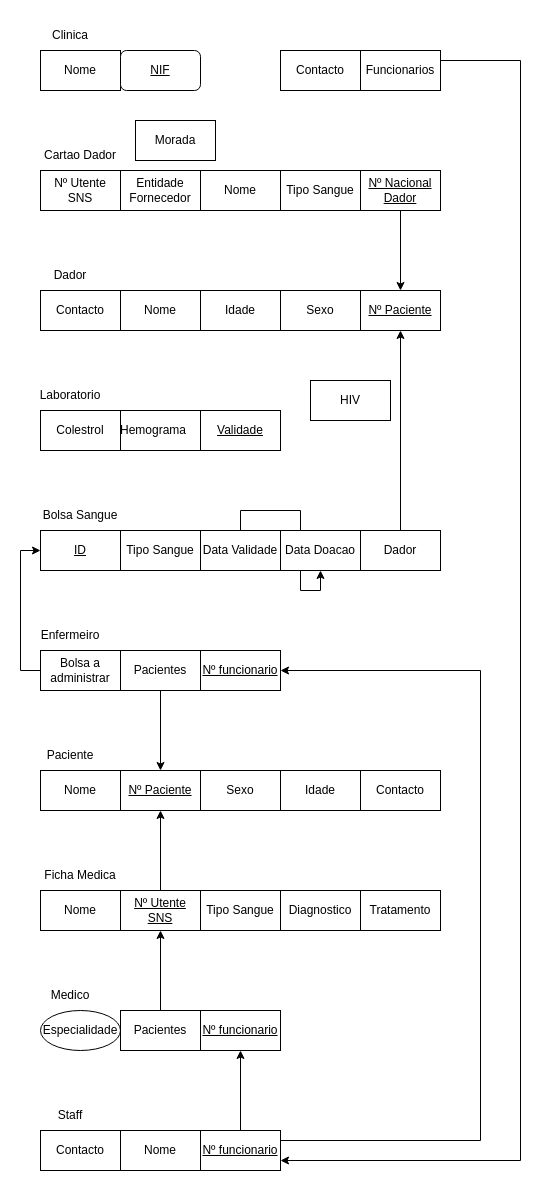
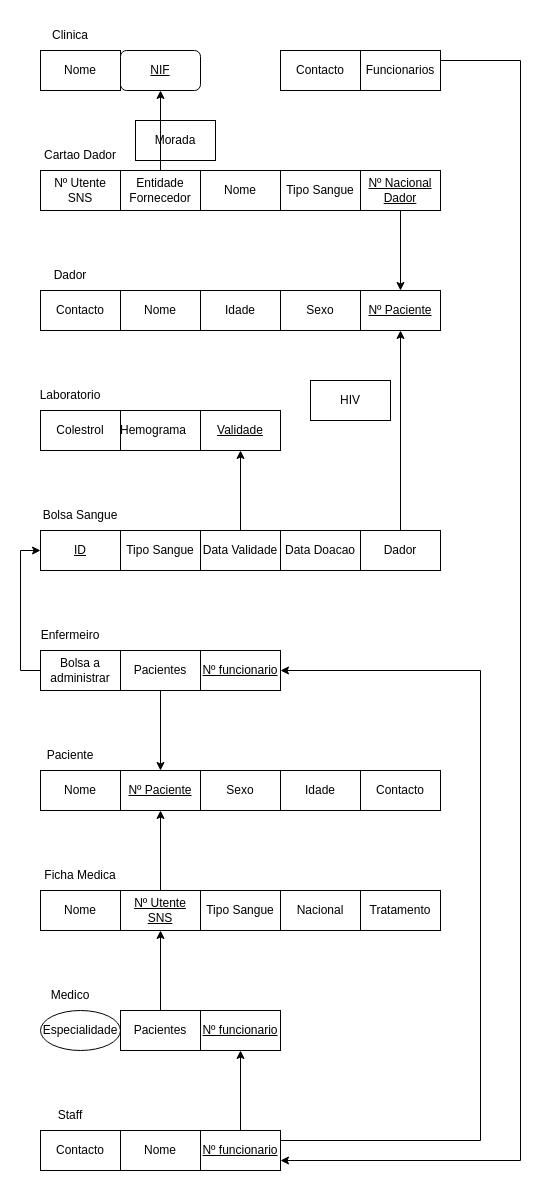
edge "Entidade Fornecedor" -> "NIF": added
edge "Data Validade" -> "Data Doacao": now "Data Validade" -> "Validade"
node "Diagnostico": label "Diagnostico" -> "Nacional"
